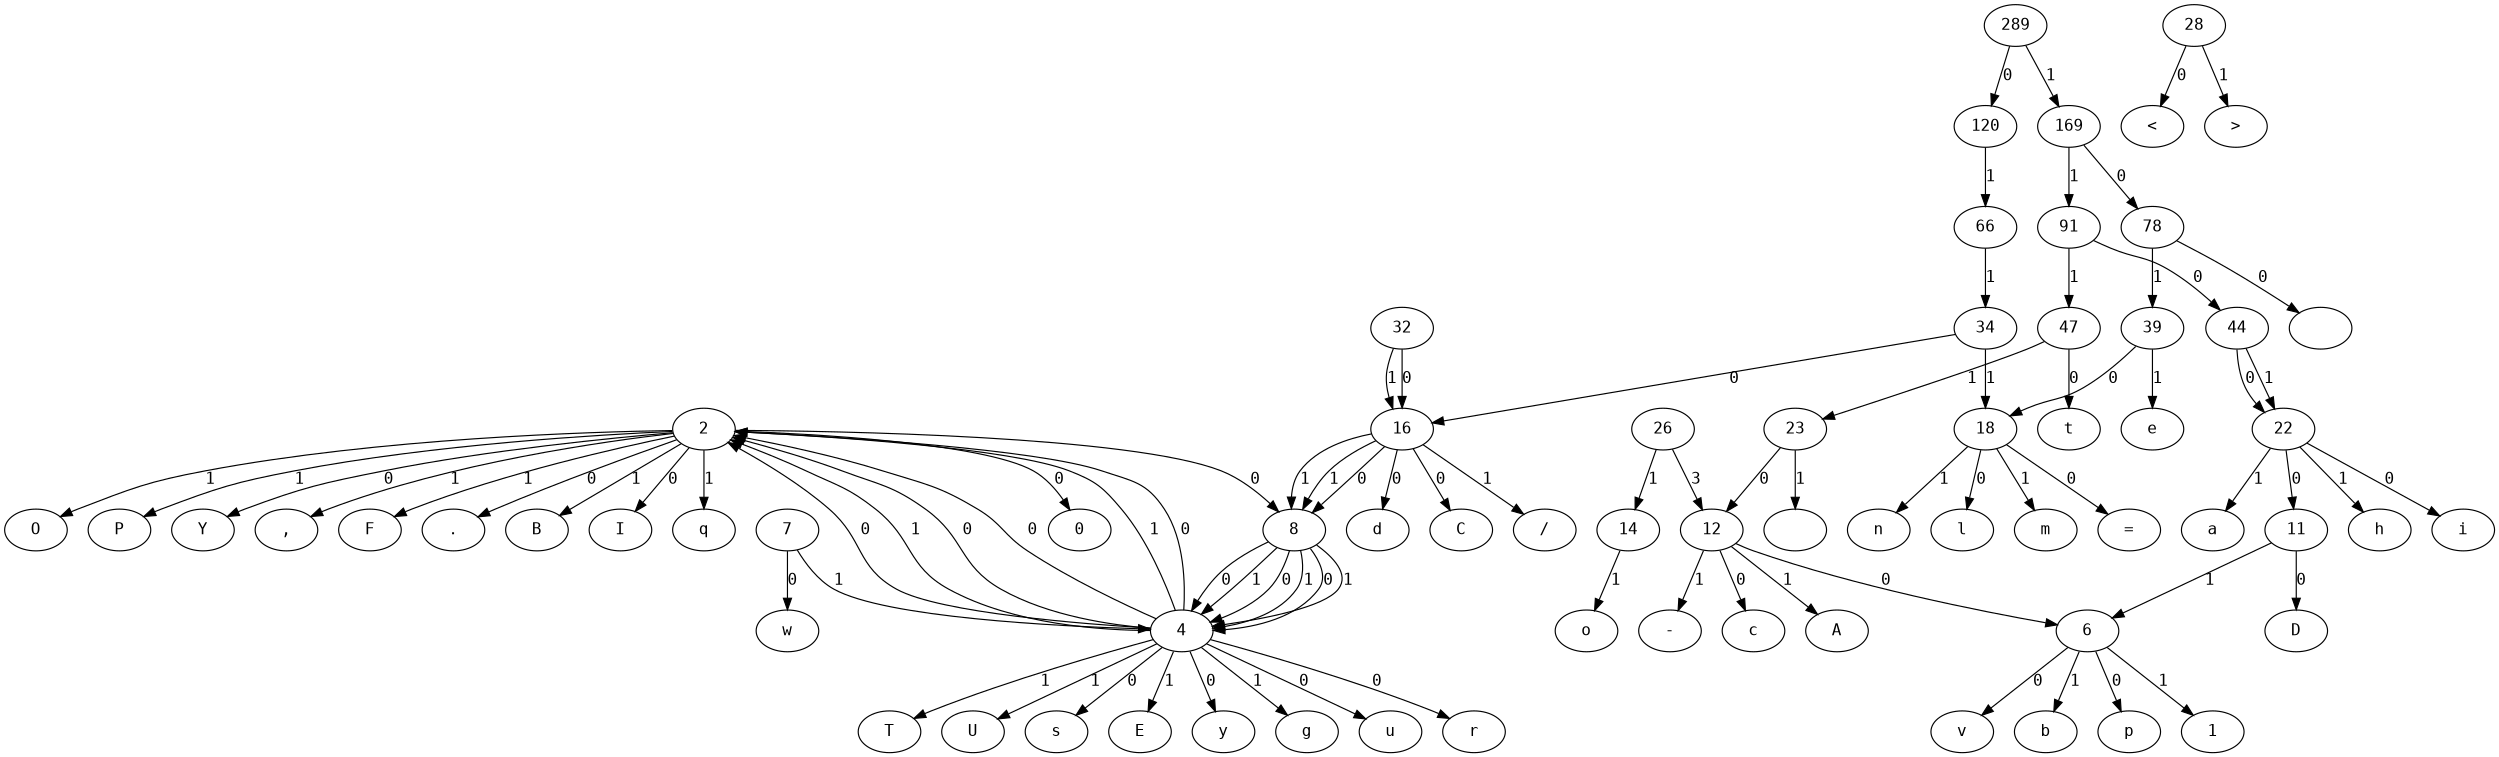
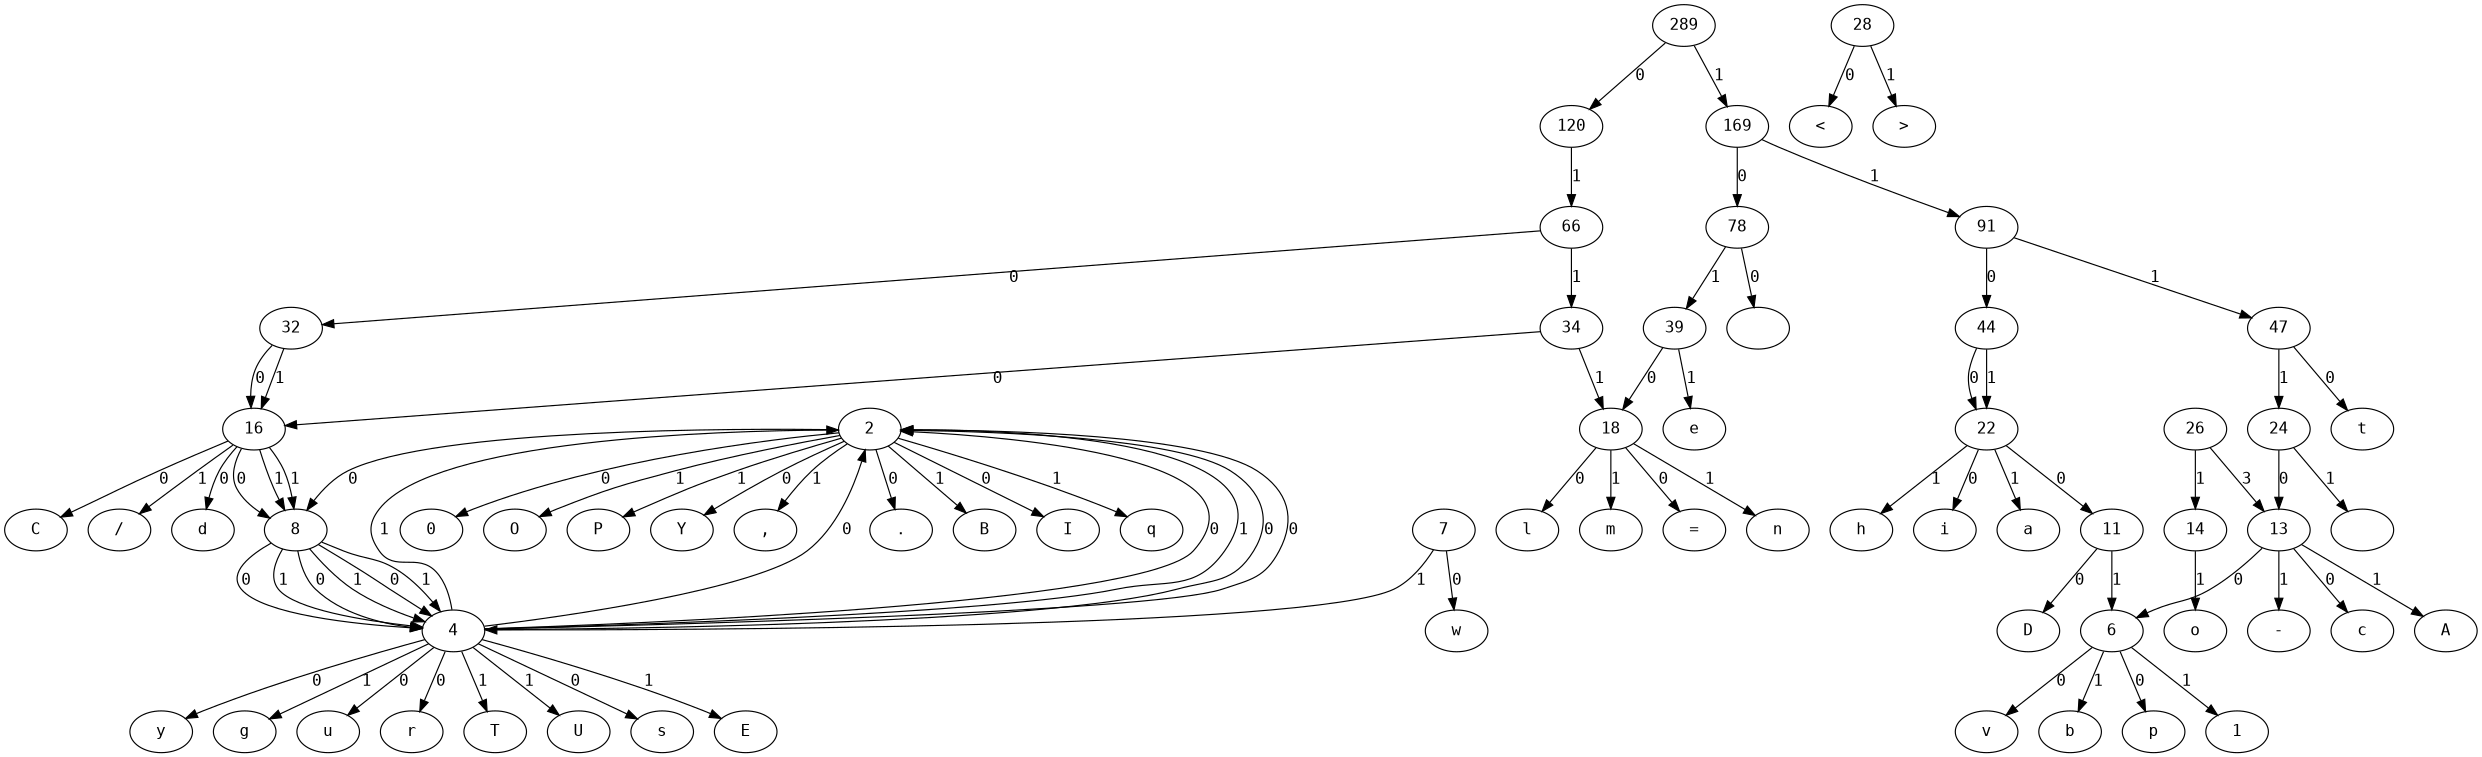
edge "66" -> "32": added, label "0"
node "23": label "23" -> "24"
node "F": removed
node "12": label "12" -> "13"
